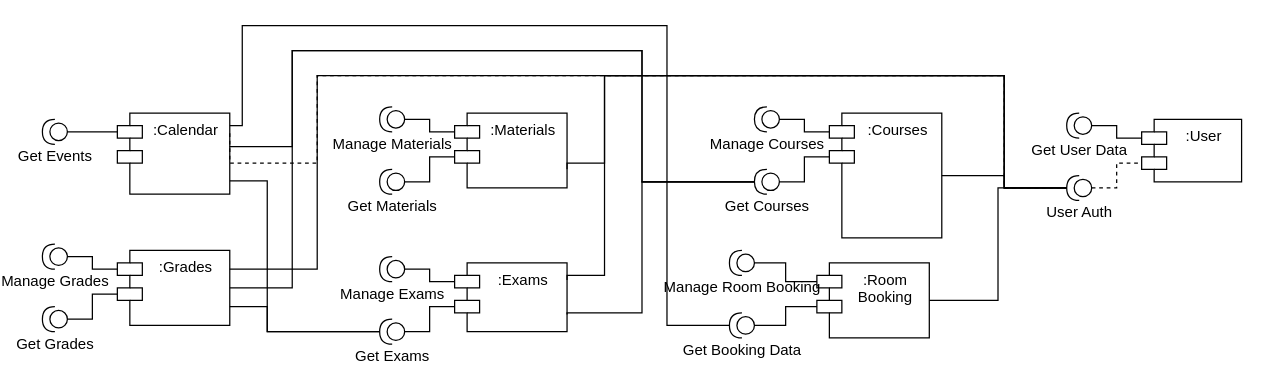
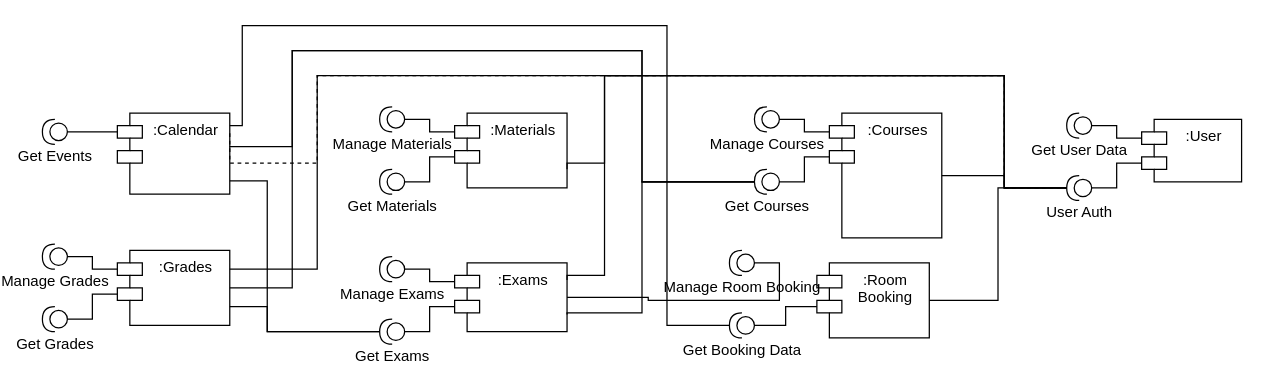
edge ":User" -- "User Auth": style dashed -> solid
edge "Manage Room Booking" -- ":Room Booking": now "Manage Room Booking" -- ":Exams"
